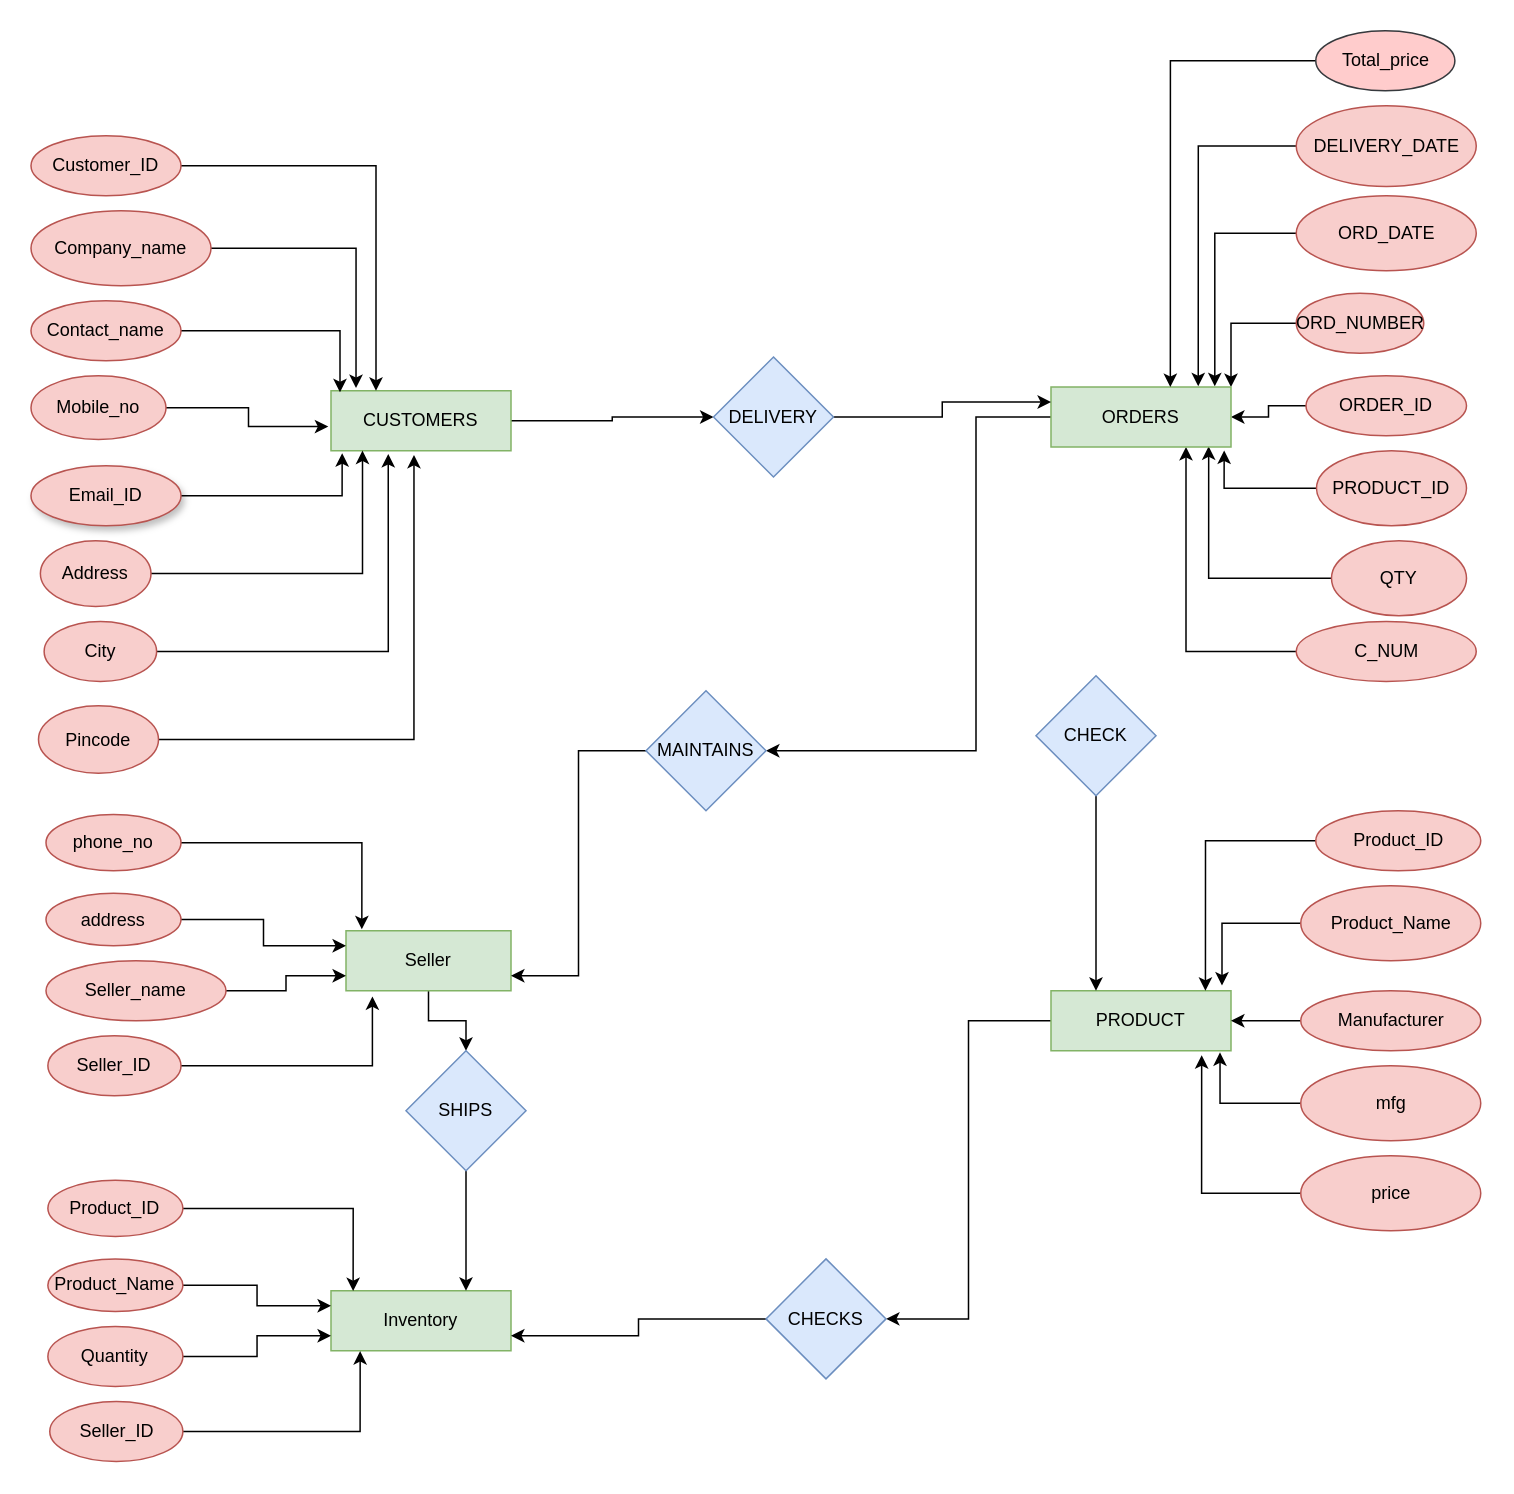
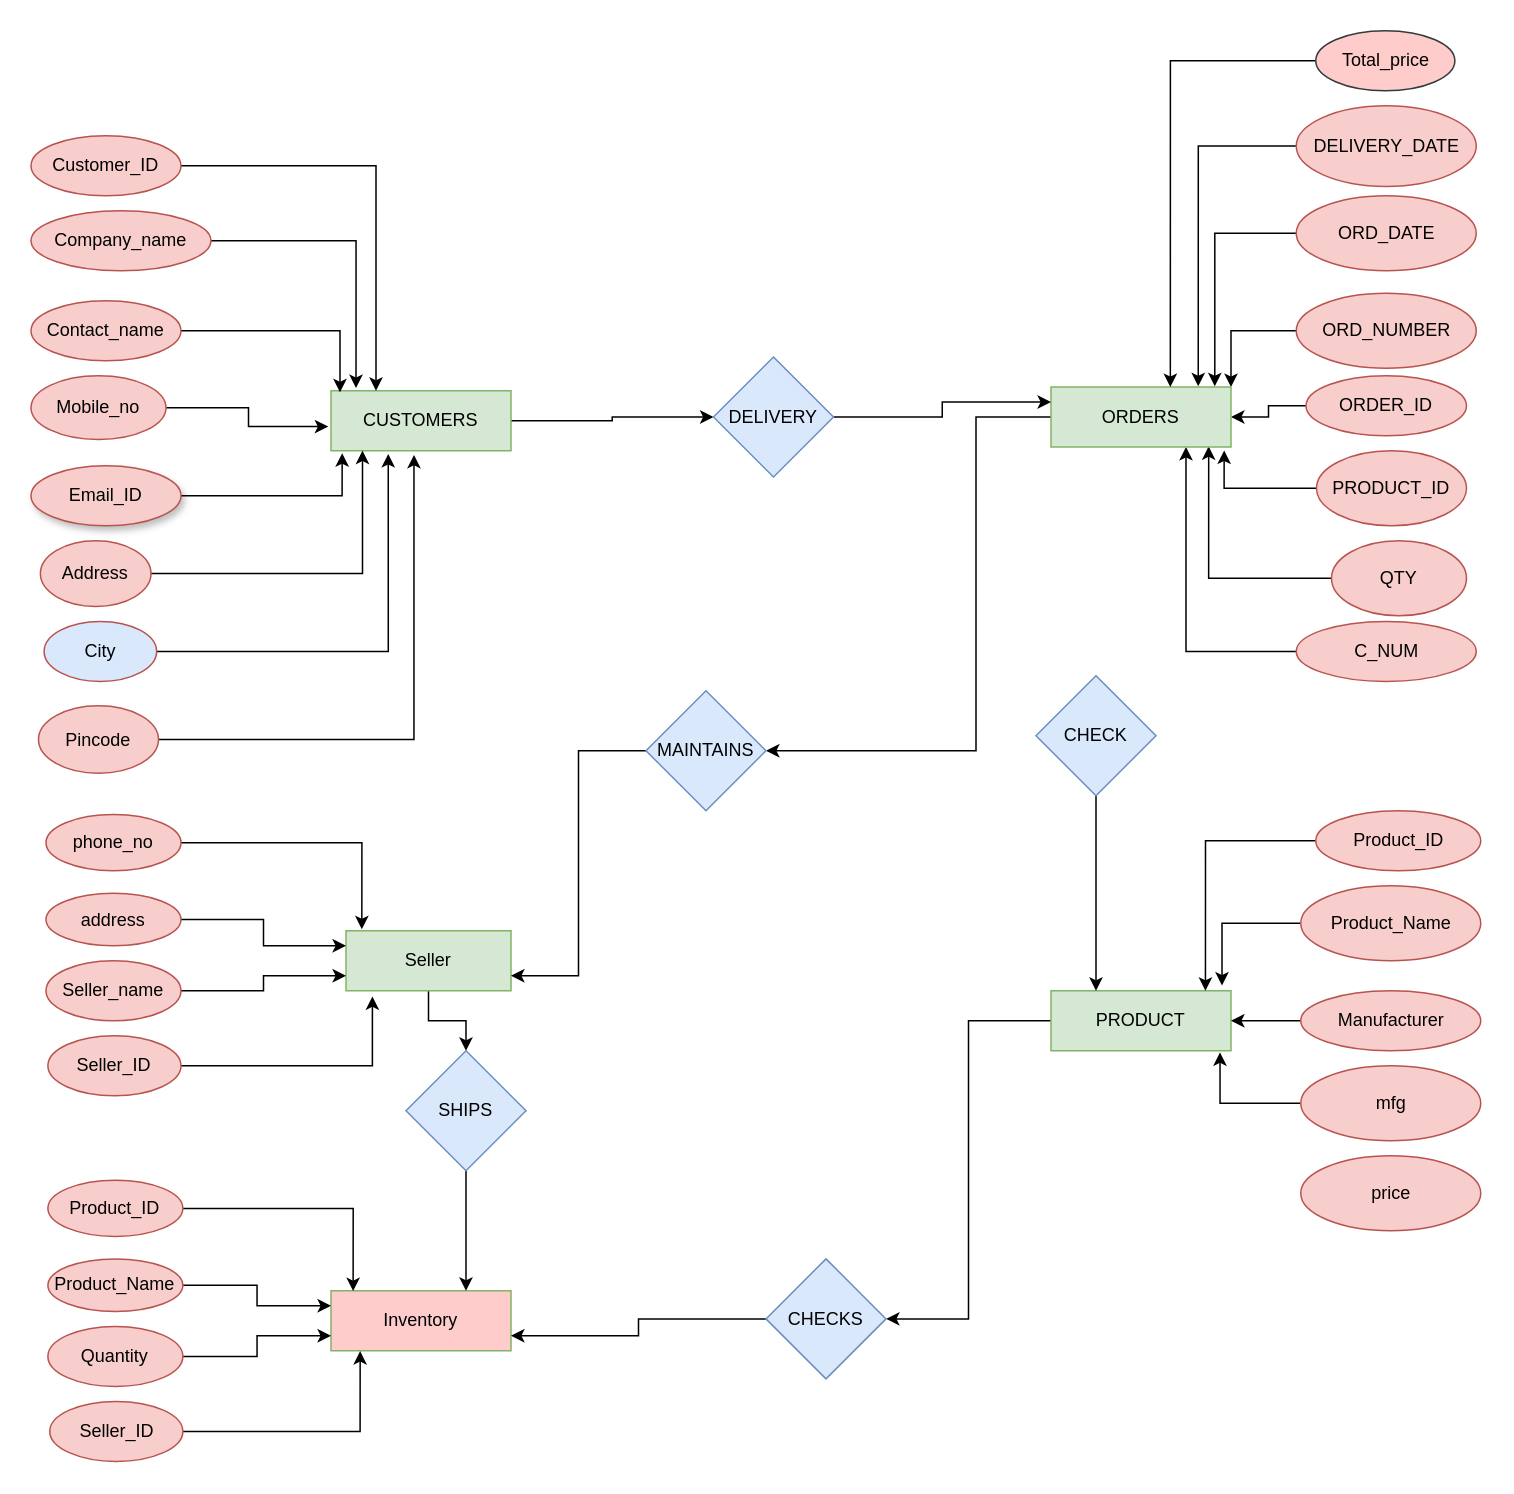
node "Company_name": size 180x75 -> 180x60
node "ORD_NUMBER": size 128x60 -> 180x75
node "City": fillcolor #f8cecc -> #dae8fc
node "Seller_name": size 180x60 -> 135x60
edge "price" -> "PRODUCT": removed
node "Inventory": fillcolor #d5e8d4 -> #ffcccc
